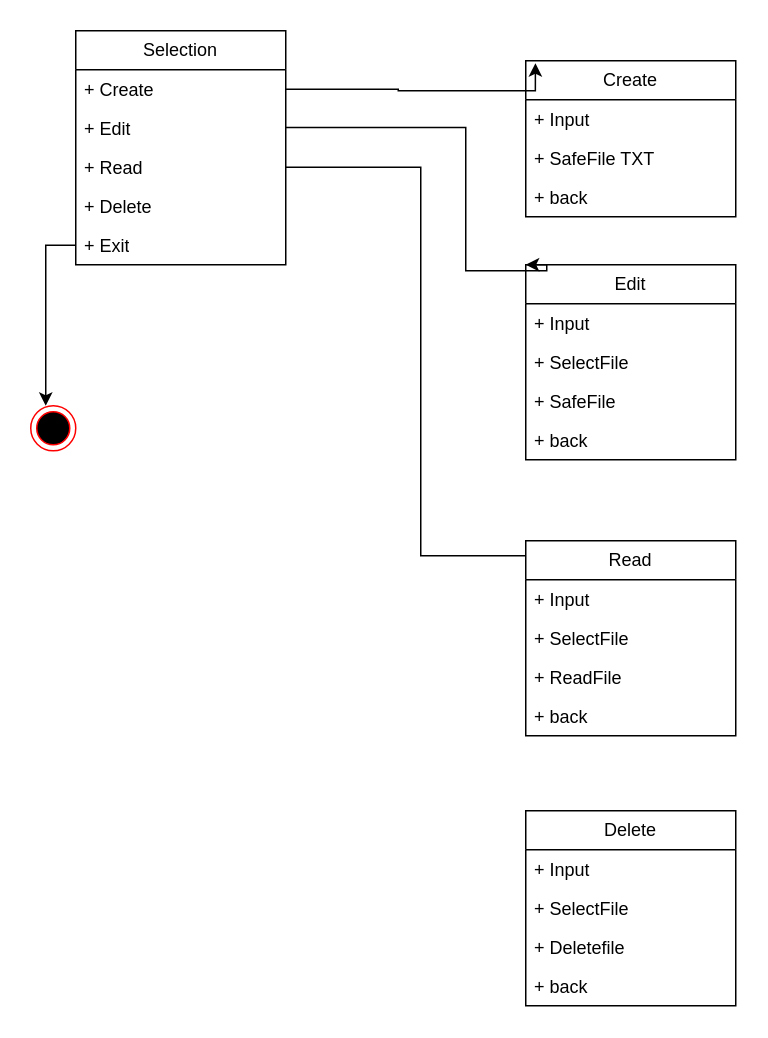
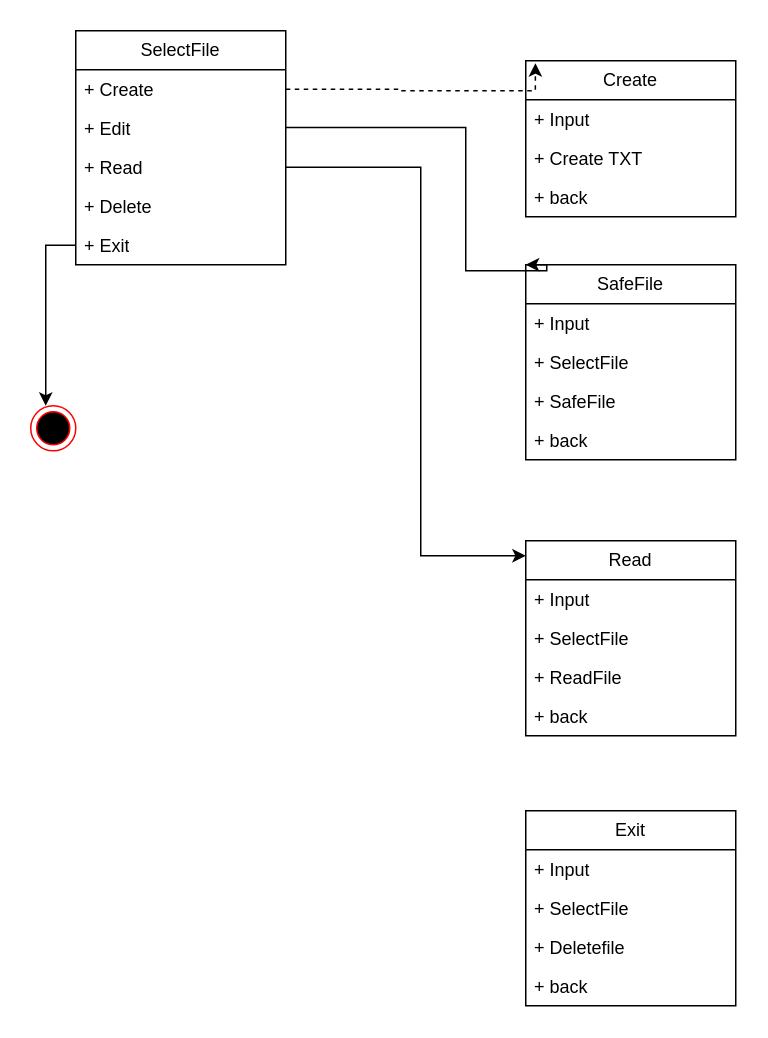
node "Selection": label "Selection" -> "SelectFile"
edge "+ Create" -> "Create": style solid -> dashed
node "+ SafeFile TXT": label "+ SafeFile TXT" -> "+ Create TXT"
node "Edit": label "Edit" -> "SafeFile"
edge "+ Read" -- "Read": arrowhead none -> classic
node "Delete": label "Delete" -> "Exit"
